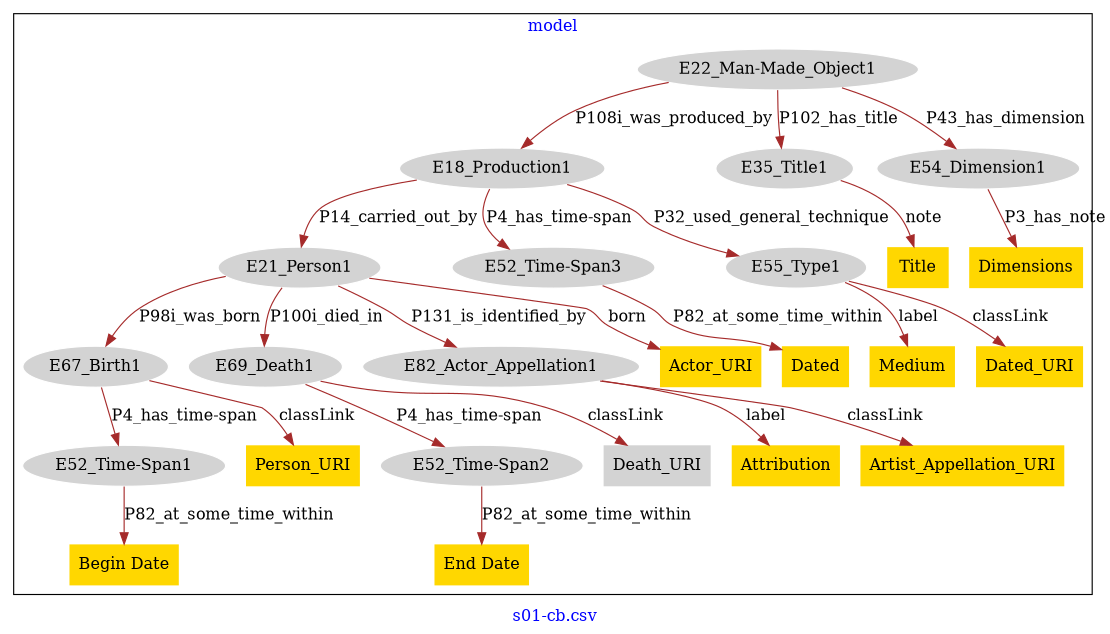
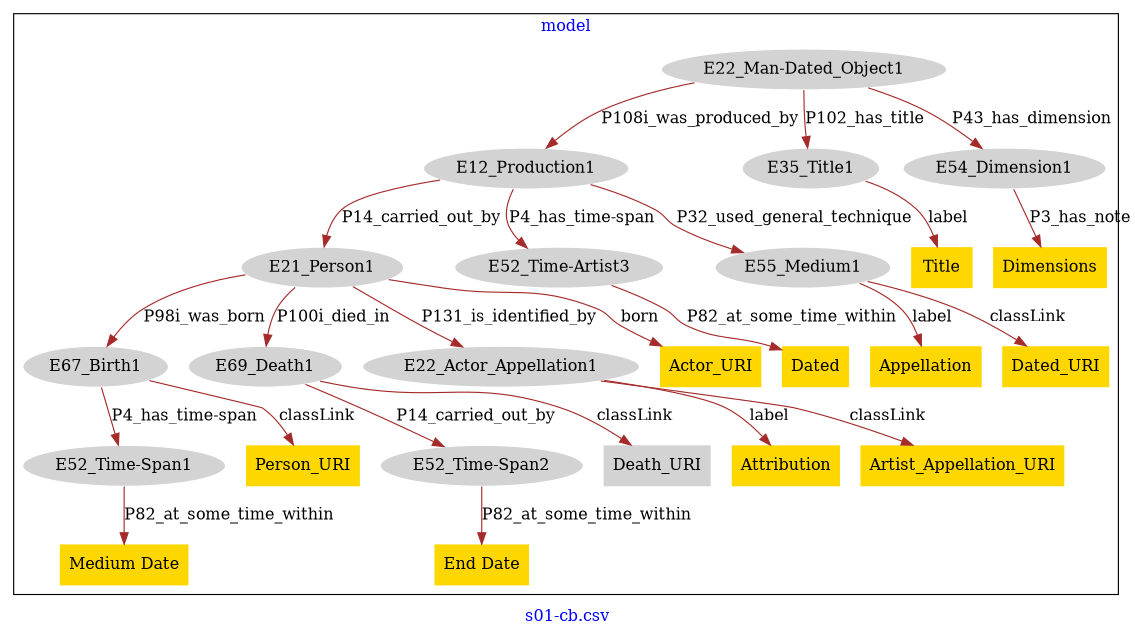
node "E22_Man-Made_Object1": label "E22_Man-Made_Object1" -> "E22_Man-Dated_Object1"
node "E18_Production1": label "E18_Production1" -> "E12_Production1"
edge "E35_Title1" -> "Title": label "note" -> "label"
node "E52_Time-Span3": label "E52_Time-Span3" -> "E52_Time-Artist3"
node "E55_Type1": label "E55_Type1" -> "E55_Medium1"
node "E82_Actor_Appellation1": label "E82_Actor_Appellation1" -> "E22_Actor_Appellation1"
node "Medium": label "Medium" -> "Appellation"
edge "E69_Death1" -> "E52_Time-Span2": label "P4_has_time-span" -> "P14_carried_out_by"
node "Begin Date": label "Begin Date" -> "Medium Date"
